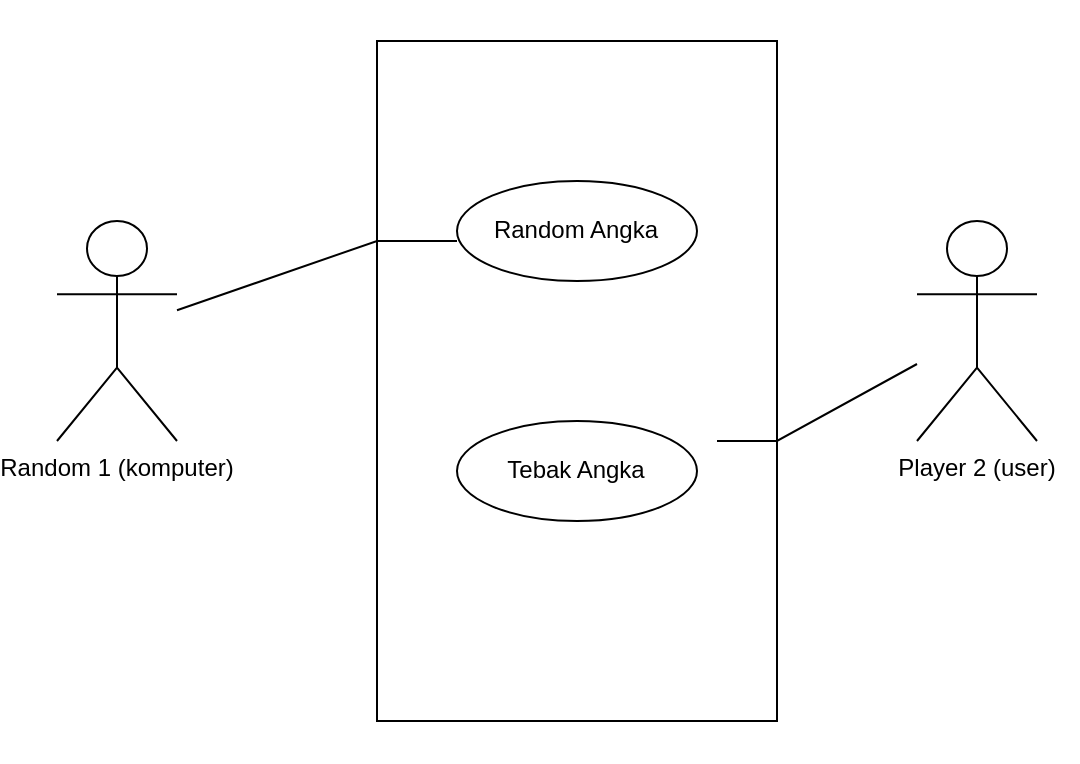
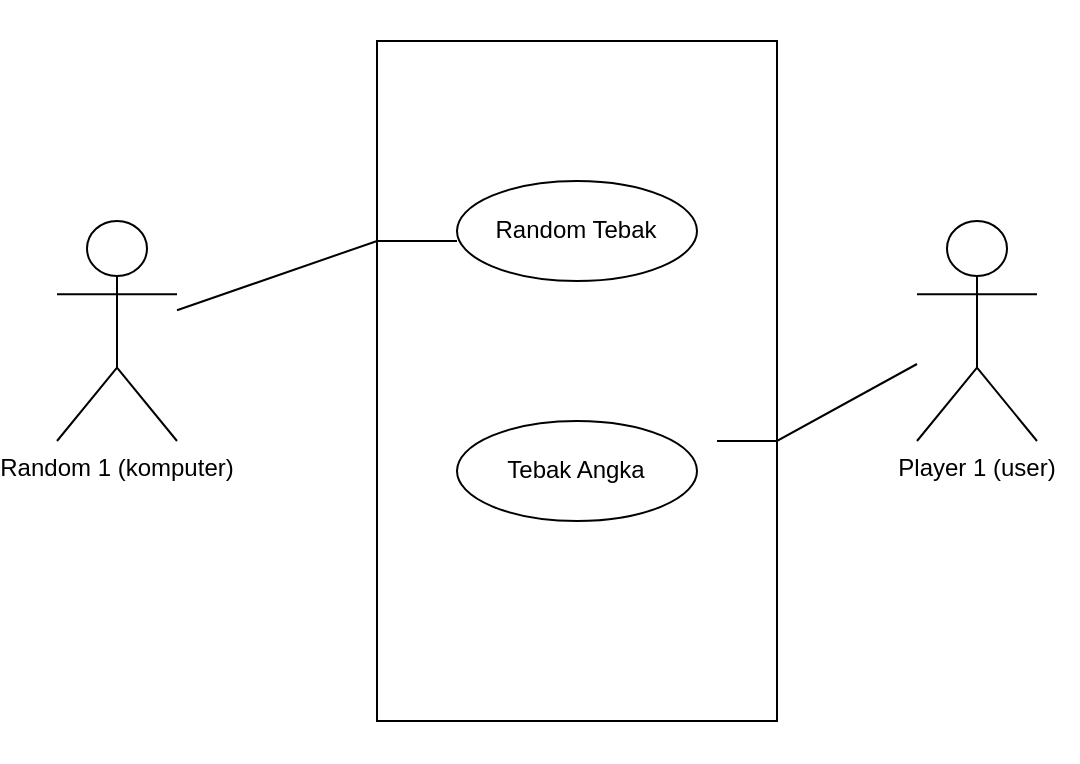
node "Random Angka": label "Random Angka" -> "Random Tebak"
node "Player 2 (user)": label "Player 2 (user)" -> "Player 1 (user)"
